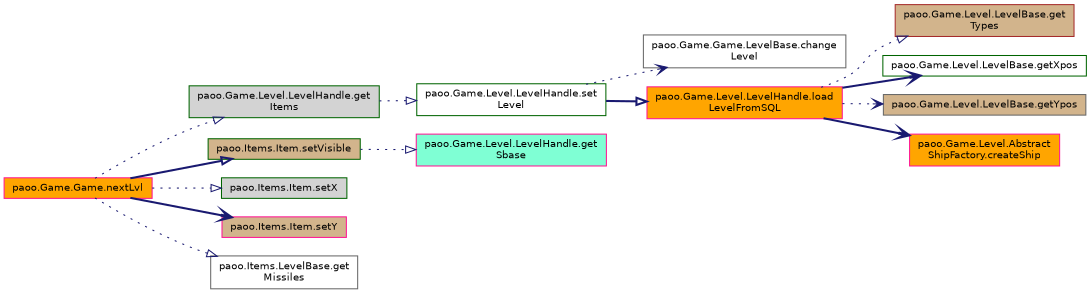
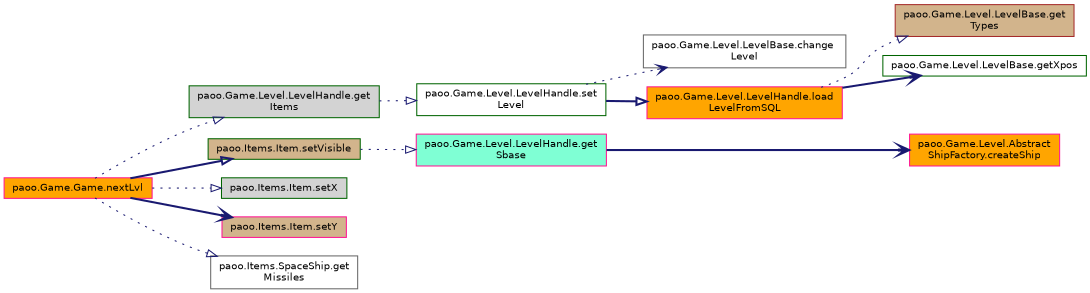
node "paoo.Game.Game.LevelBase.change Level": label "paoo.Game.Game.LevelBase.change Level" -> "paoo.Game.Level.LevelBase.change Level"
node "paoo.Game.Level.LevelBase.getYpos": removed
edge "paoo.Game.Level.LevelHandle.load LevelFromSQL" -> "paoo.Game.Level.Abstract ShipFactory.createShip": now "paoo.Game.Level.LevelHandle.get Sbase" -> "paoo.Game.Level.Abstract ShipFactory.createShip"
node "paoo.Items.LevelBase.get Missiles": label "paoo.Items.LevelBase.get Missiles" -> "paoo.Items.SpaceShip.get Missiles"
